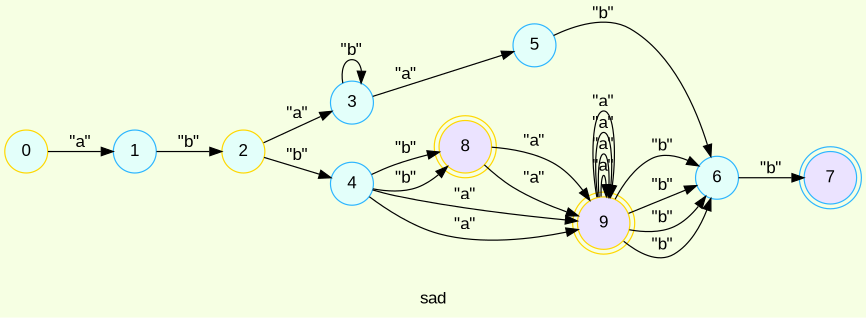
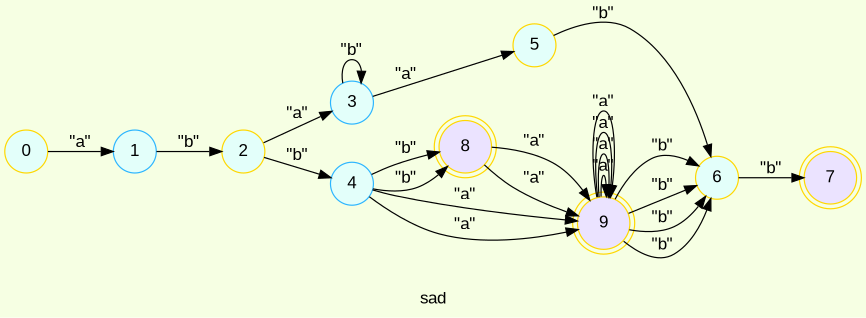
node "5": color #2cb5ff -> gold
node "6": color #2cb5ff -> gold
node "7": color #2cb5ff -> gold
